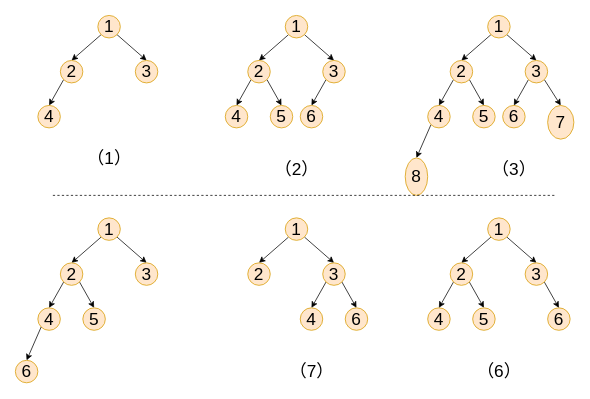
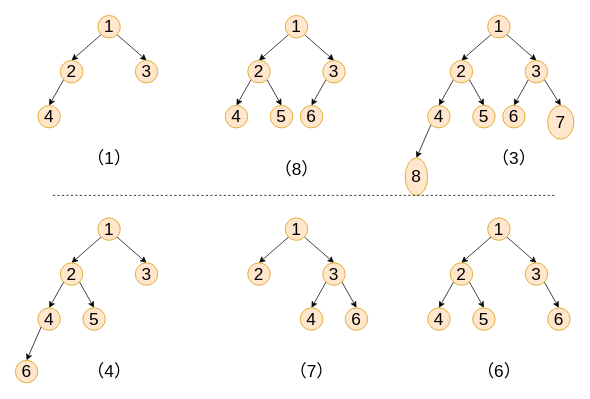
node "（2）": label "（2）" -> "（8）"
node "（3）": moved (514, 169) -> (514, 158)
node "（4）": added
